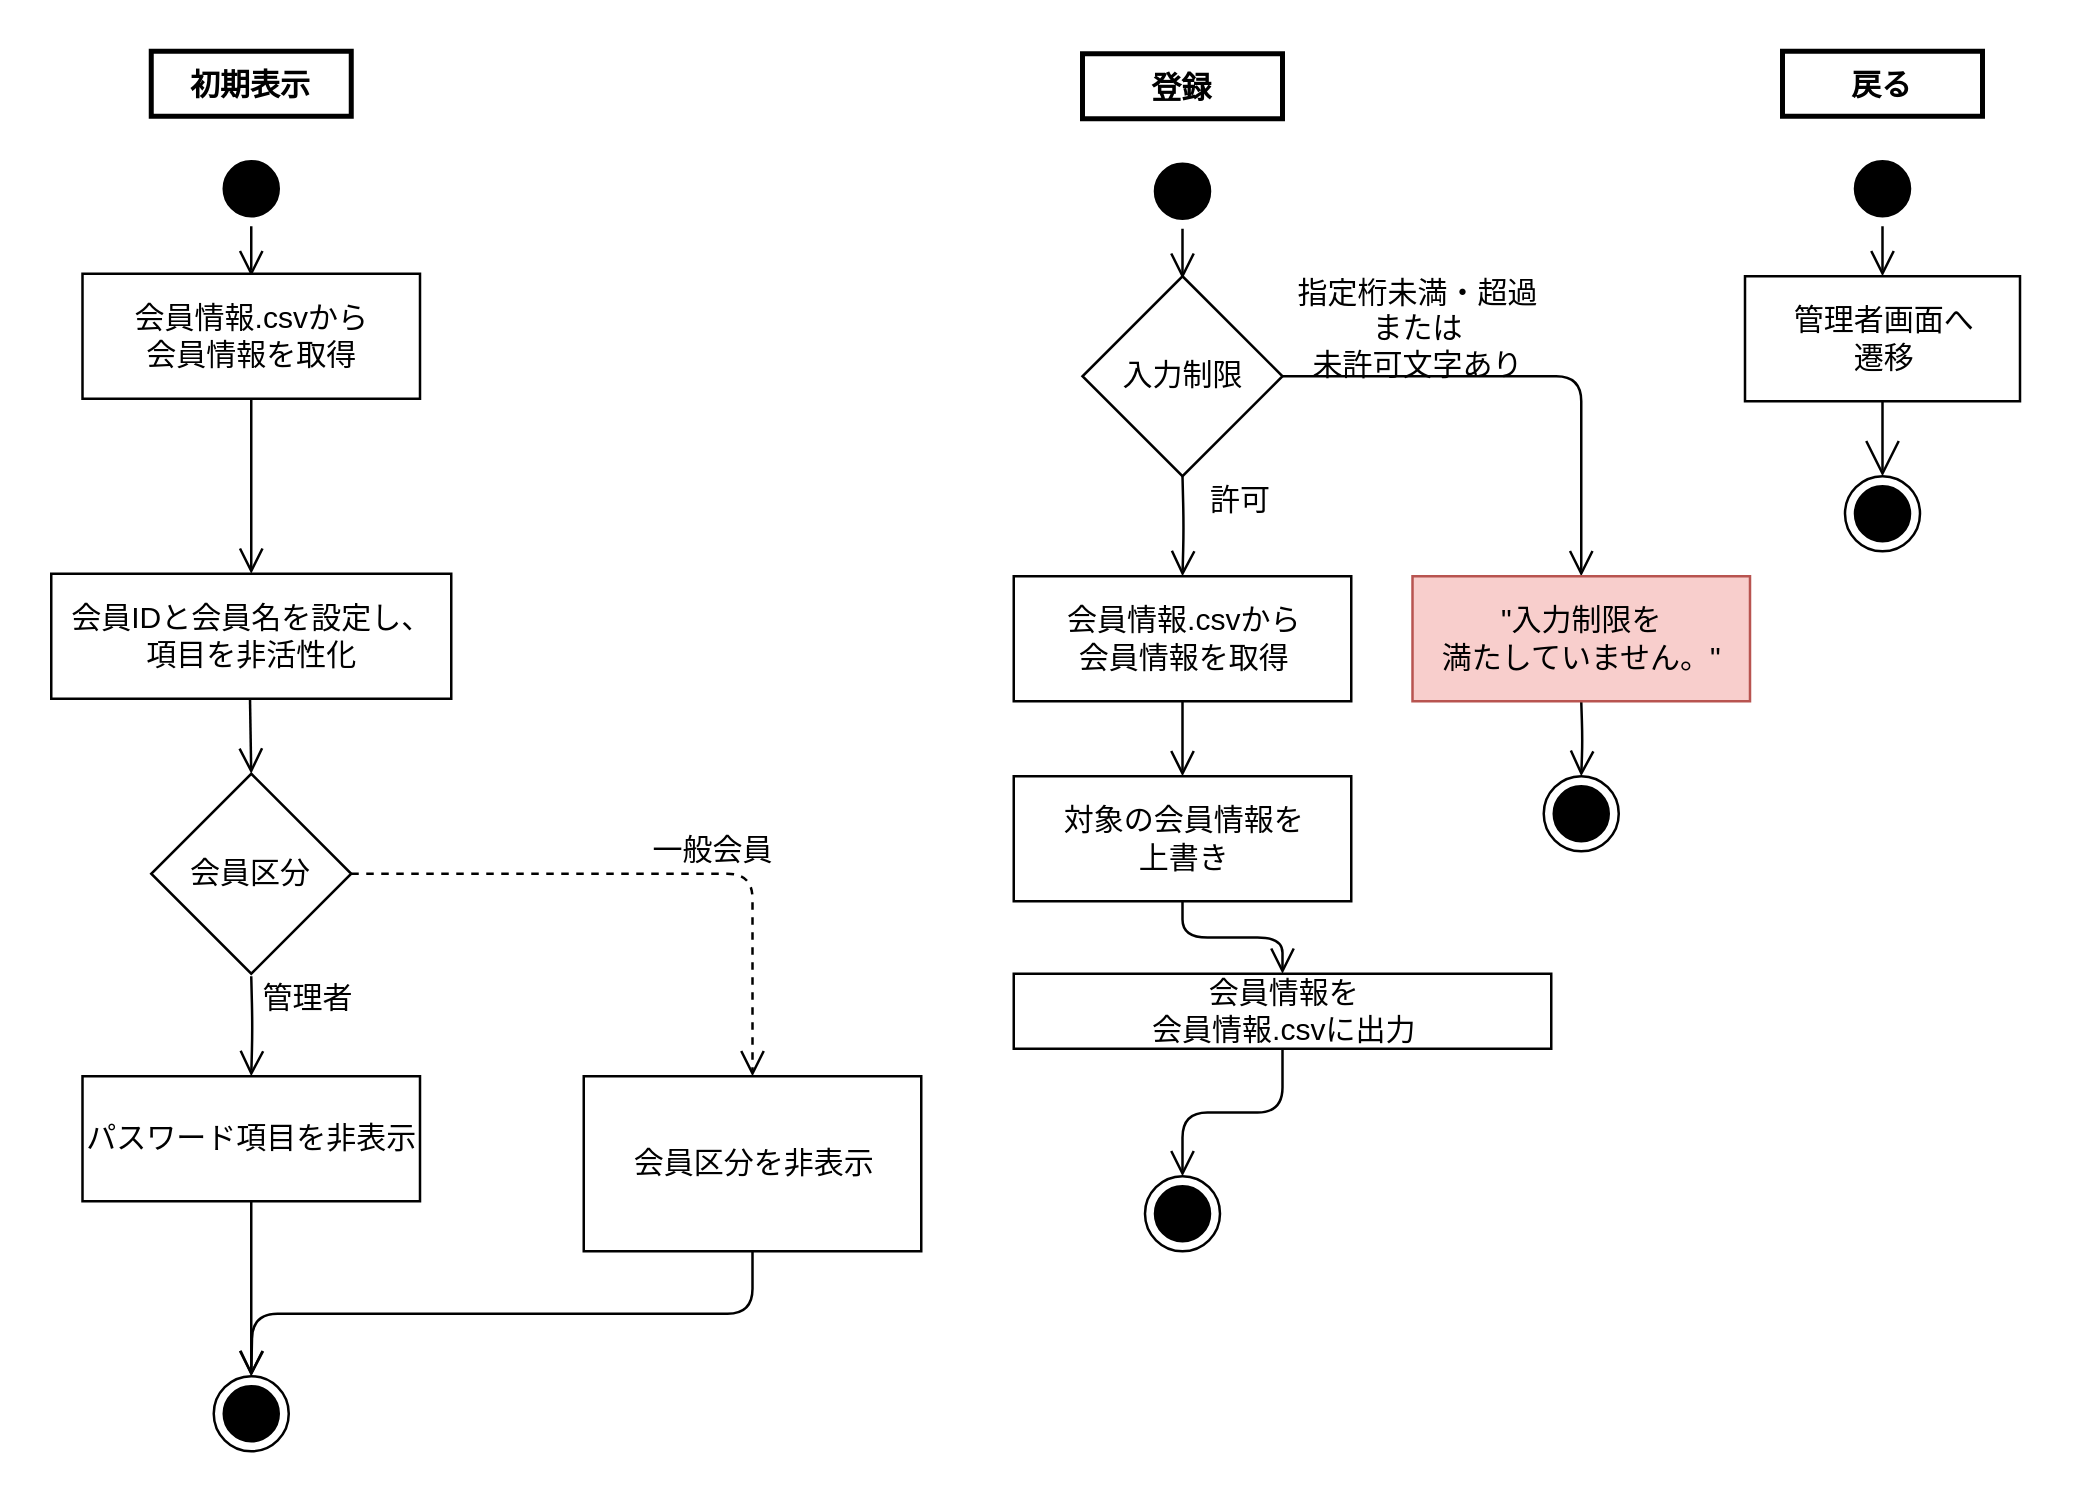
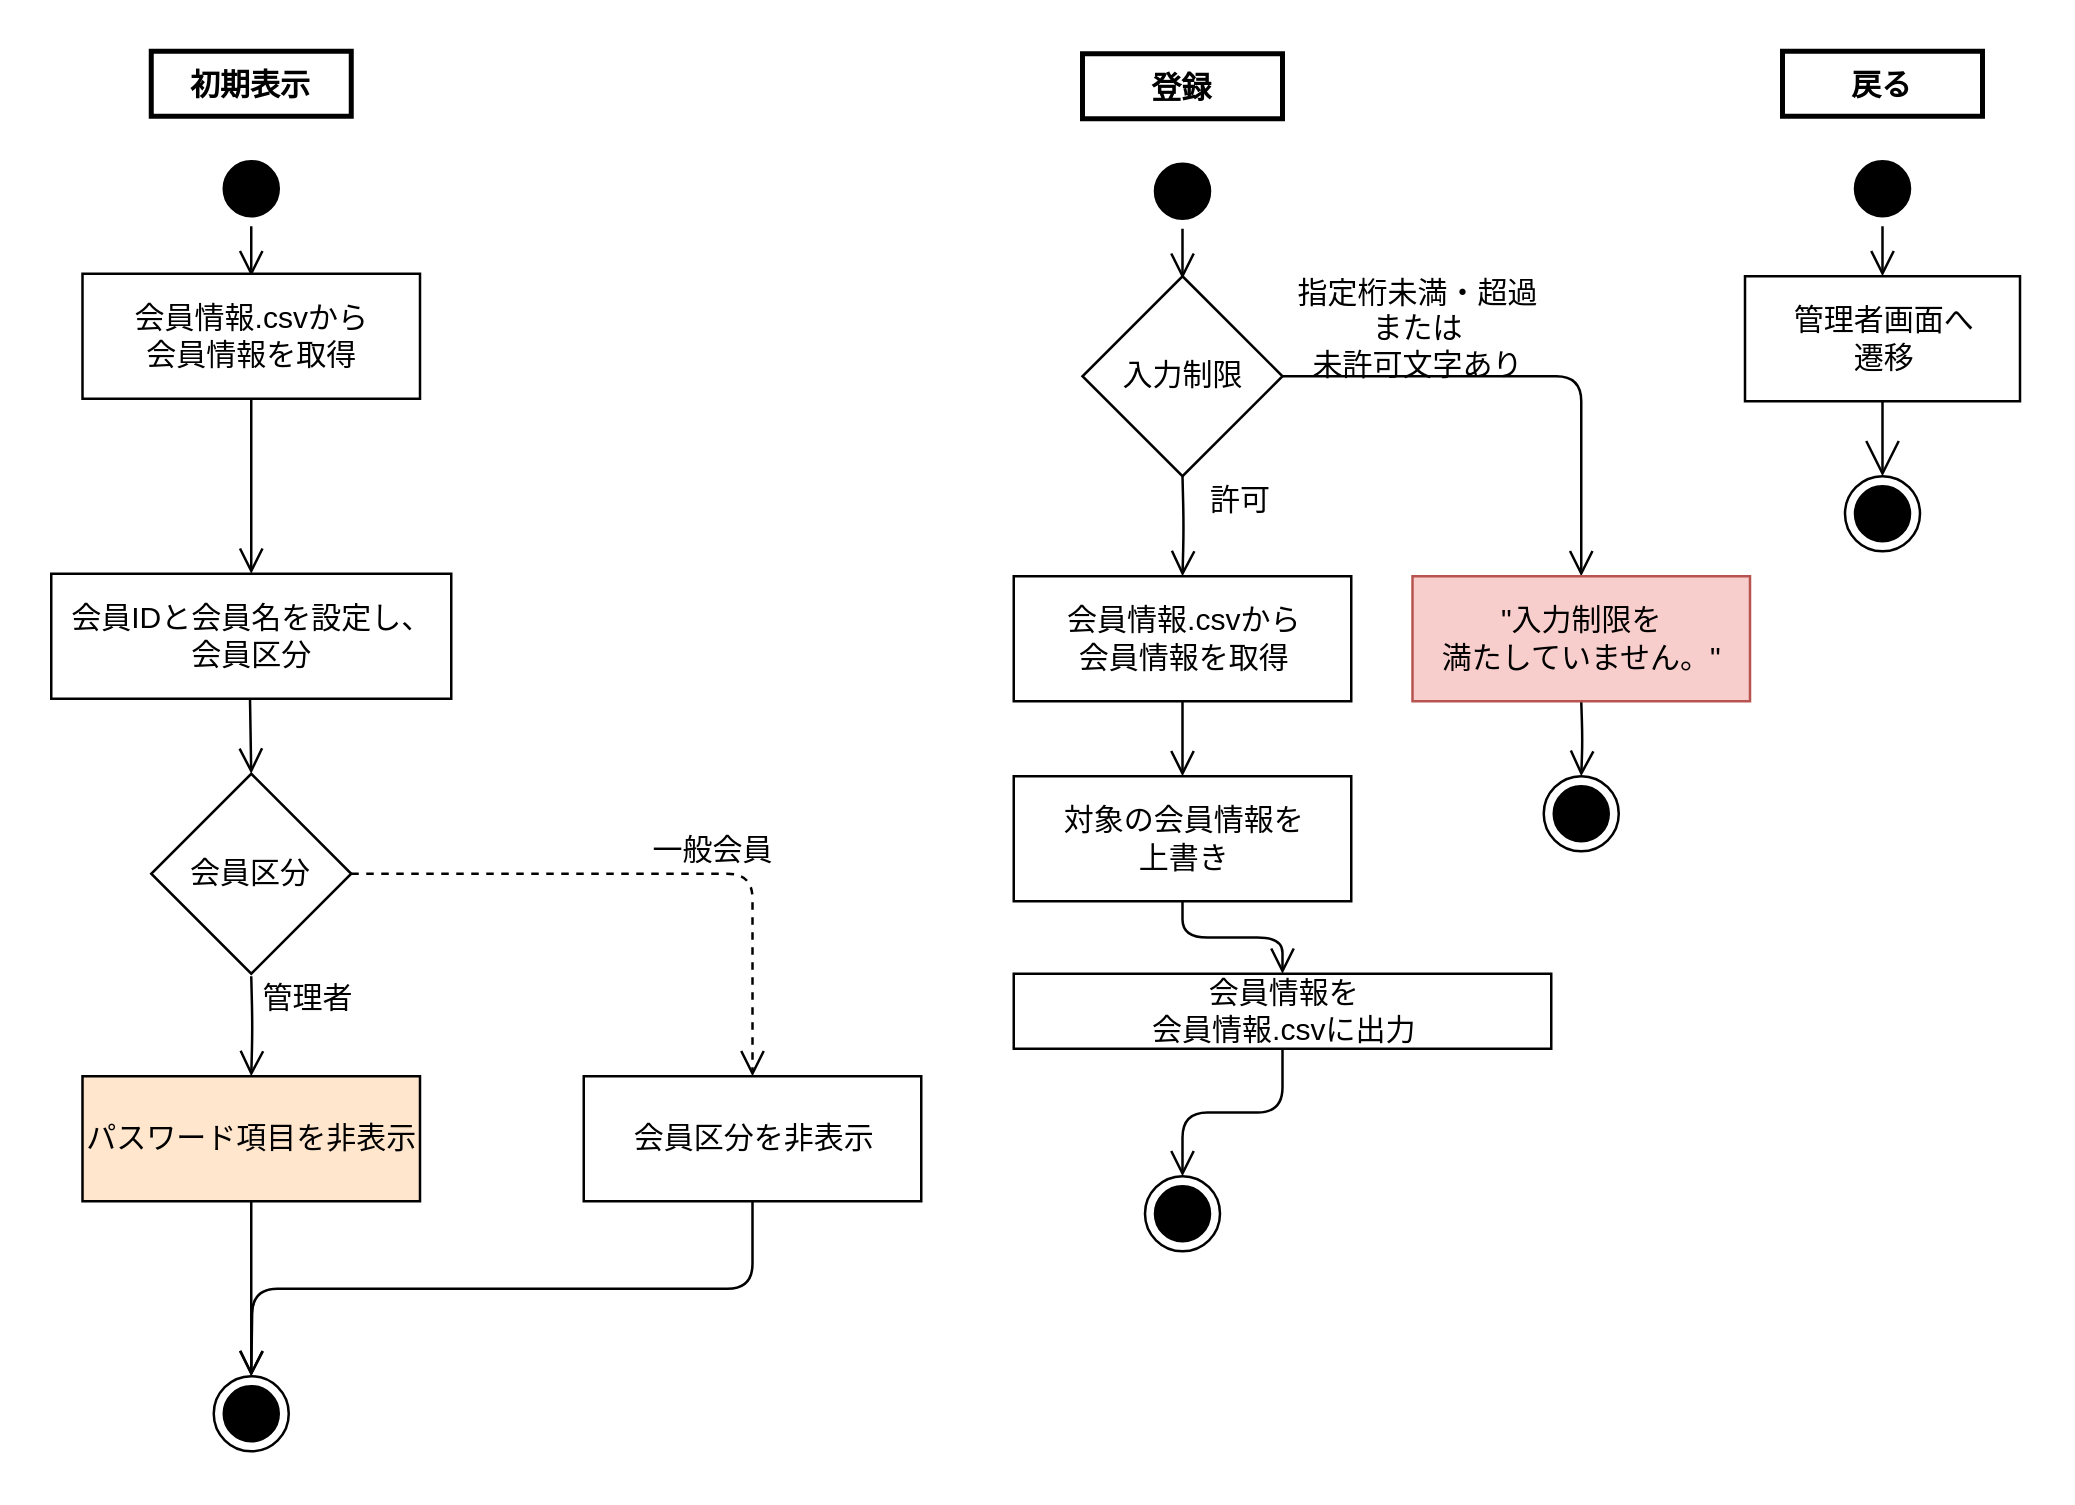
node "会員IDと会員名を設定し、 項目を非活性化": label "会員IDと会員名を設定し、 項目を非活性化" -> "会員IDと会員名を設定し、 会員区分"
node "パスワード項目を非表示": fillcolor #ffffff -> #ffe6cc
node "会員区分を非表示": size 338x175 -> 338x125
